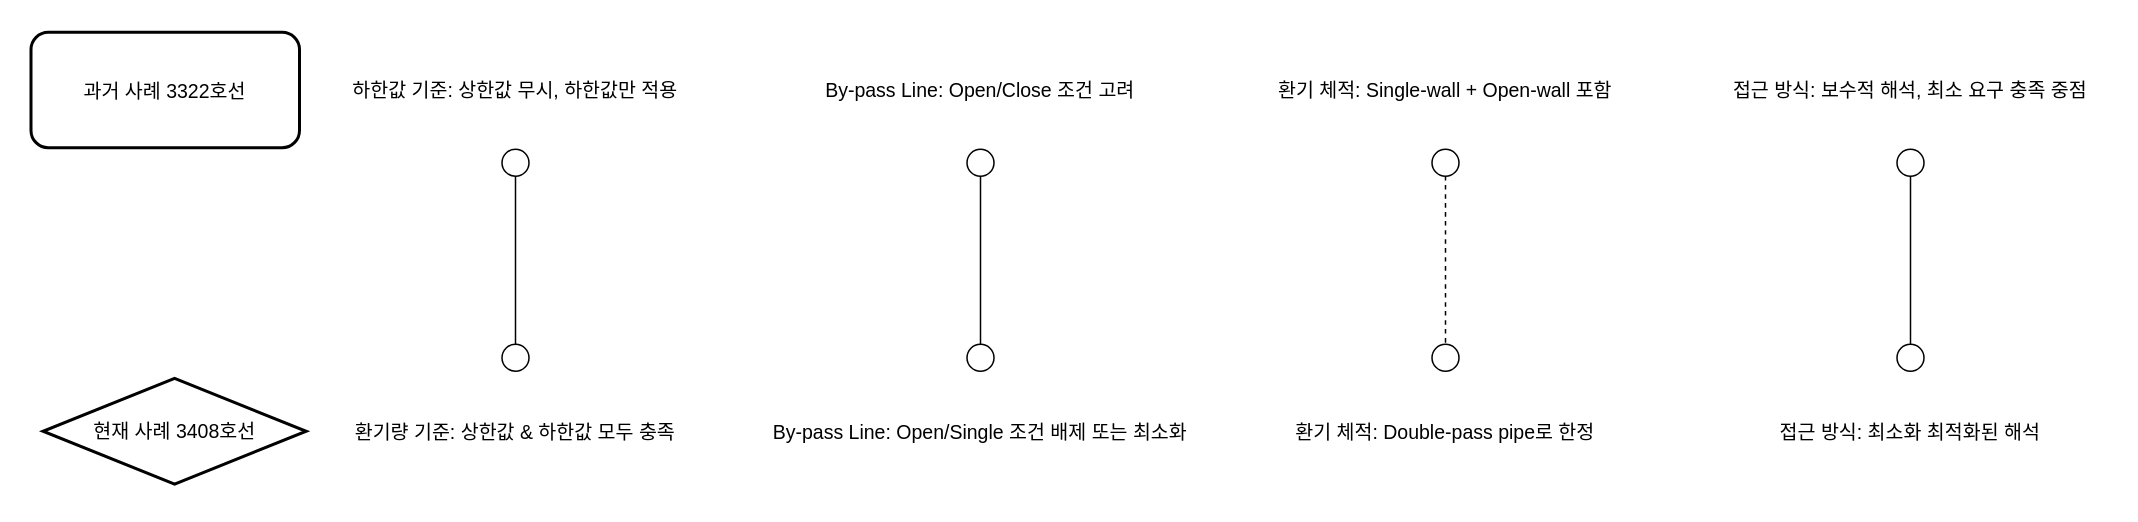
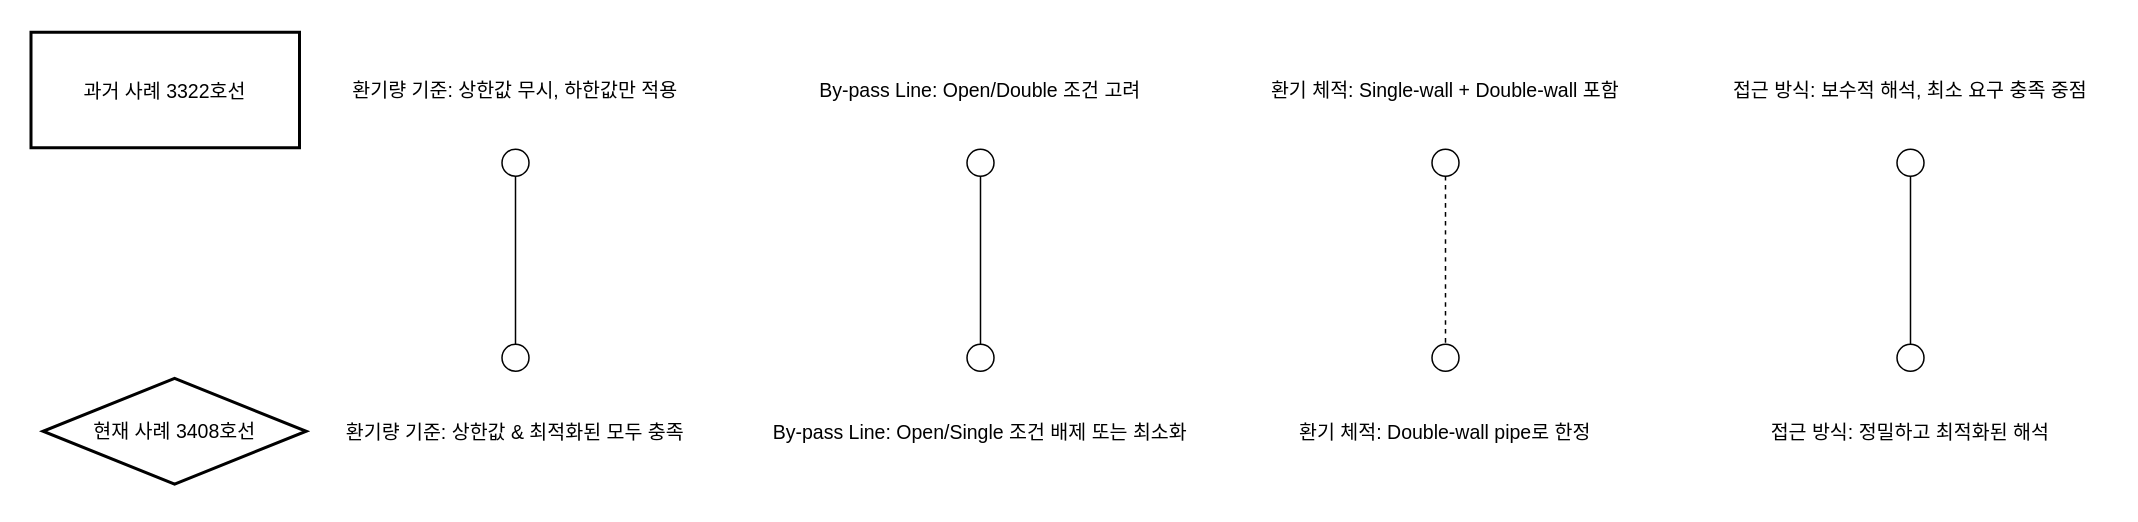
node "과거 사례 3322호선": shape rounded rectangle -> rectangle
node "하한값 기준: 상한값 무시, 하한값만 적용": label "하한값 기준: 상한값 무시, 하한값만 적용" -> "환기량 기준: 상한값 무시, 하한값만 적용"
node "By-pass Line: Open/Close 조건 고려": label "By-pass Line: Open/Close 조건 고려" -> "By-pass Line: Open/Double 조건 고려"
node "환기 체적: Single-wall + Open-wall 포함": label "환기 체적: Single-wall + Open-wall 포함" -> "환기 체적: Single-wall + Double-wall 포함"
node "환기량 기준: 상한값 & 하한값 모두 충족": label "환기량 기준: 상한값 & 하한값 모두 충족" -> "환기량 기준: 상한값 & 최적화된 모두 충족"
node "환기 체적: Double-pass pipe로 한정": label "환기 체적: Double-pass pipe로 한정" -> "환기 체적: Double-wall pipe로 한정"
node "접근 방식: 최소화 최적화된 해석": label "접근 방식: 최소화 최적화된 해석" -> "접근 방식: 정밀하고 최적화된 해석"
